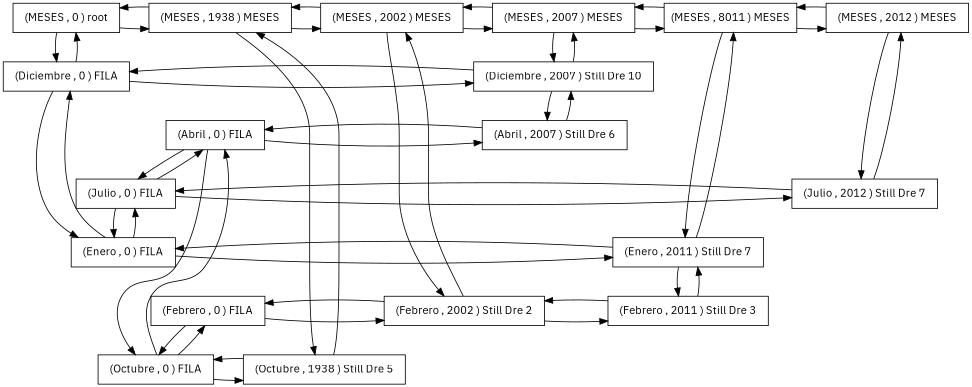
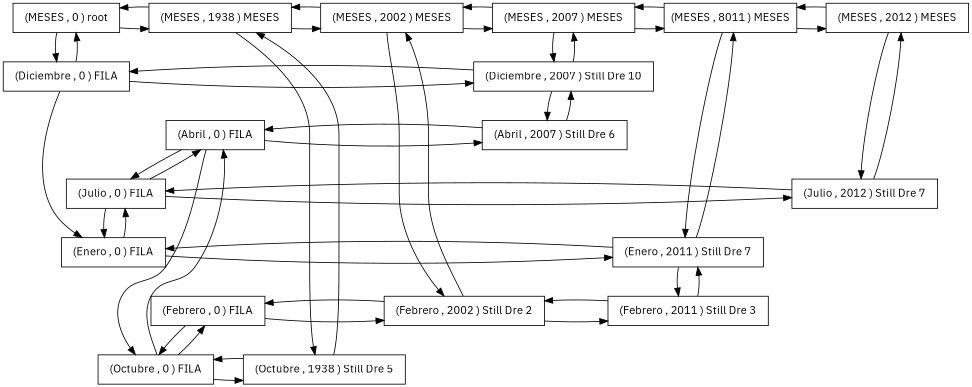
edge "(Enero , 0 ) FILA" -> "(Diciembre , 0 ) FILA": removed
